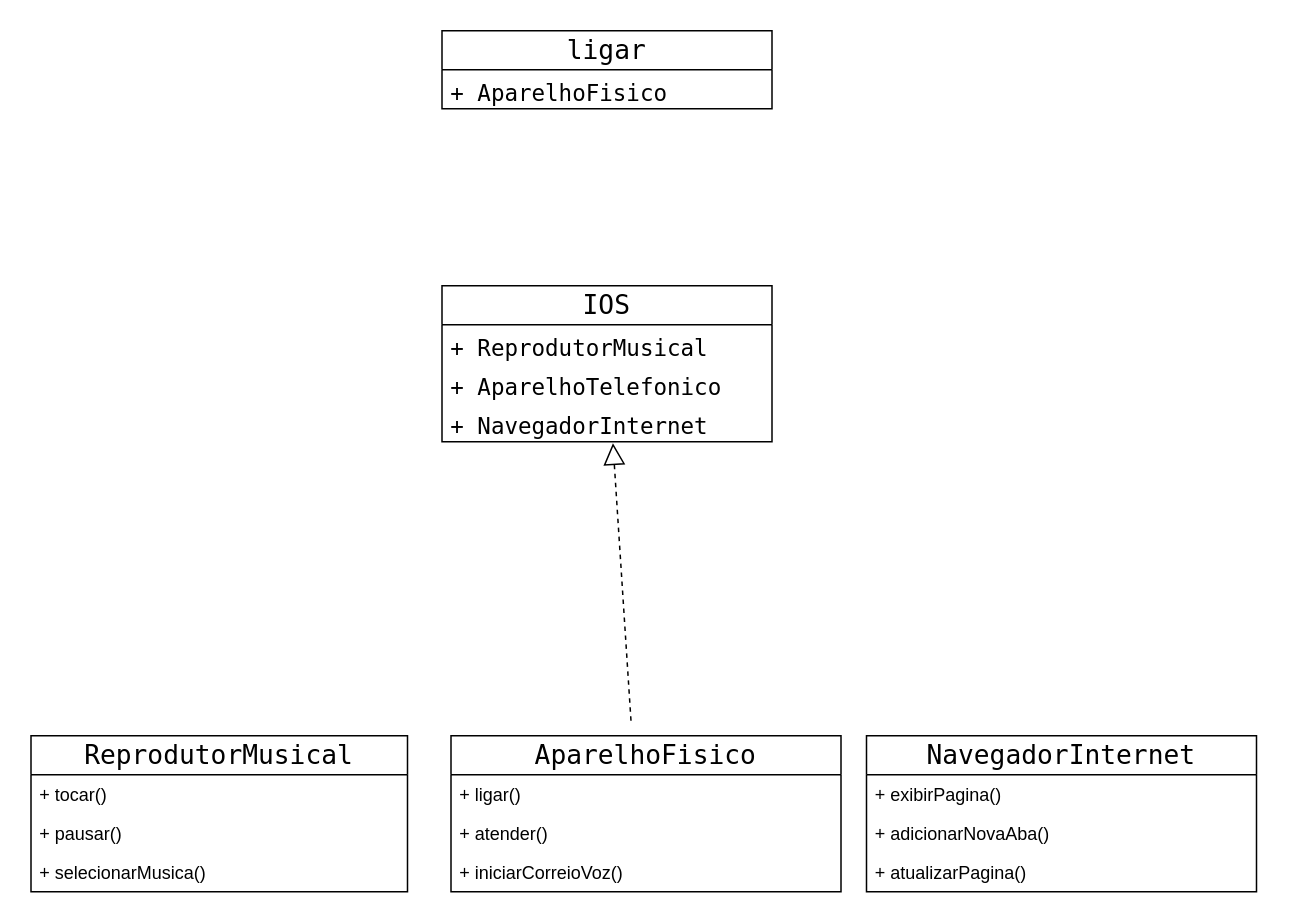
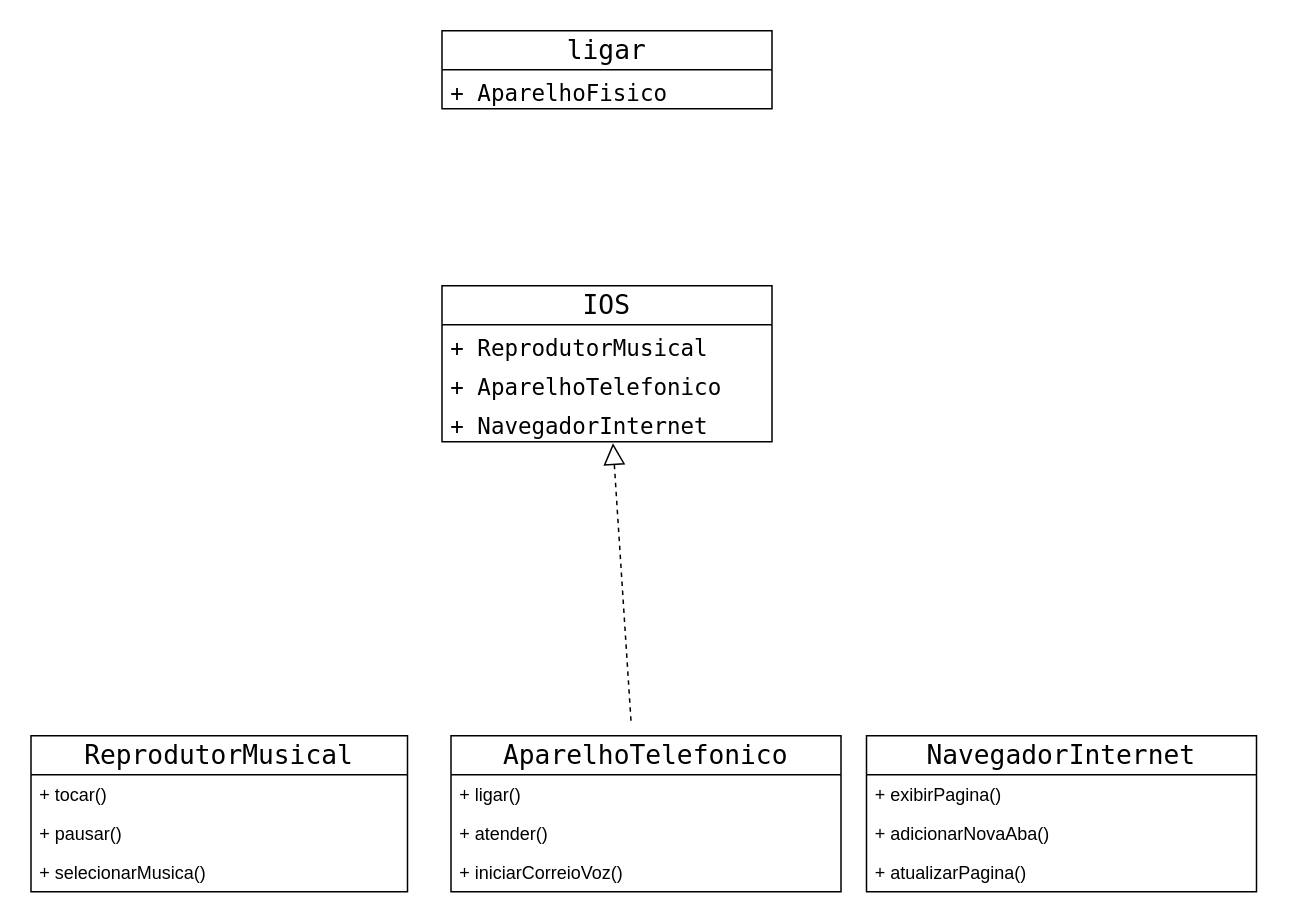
node "AparelhoFisico": label "AparelhoFisico" -> "AparelhoTelefonico"
